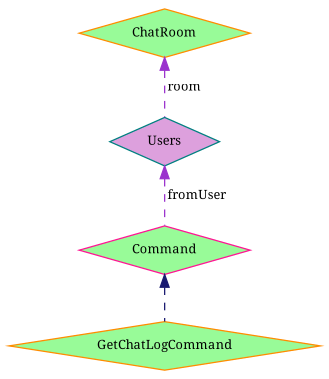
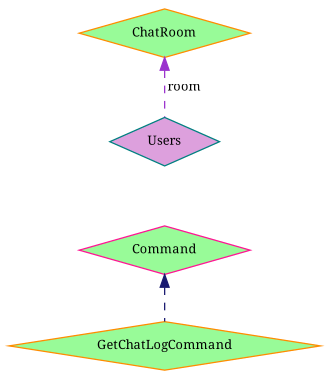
edge "Command" -> "Users": removed, label "fromUser"
